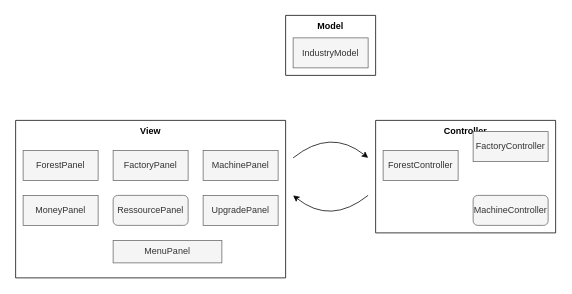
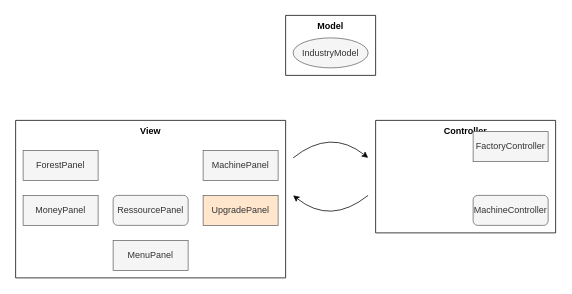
node "IndustryModel": shape rectangle -> ellipse
node "FactoryPanel": removed
node "ForestController": removed
node "UpgradePanel": fillcolor #f5f5f5 -> #ffe6cc
node "MenuPanel": size 109x23 -> 75x30
